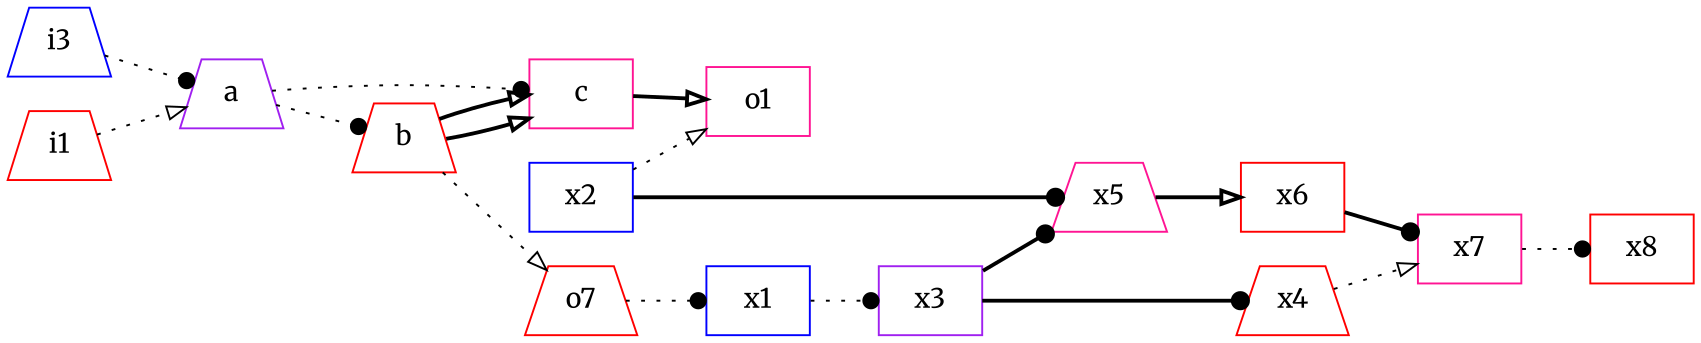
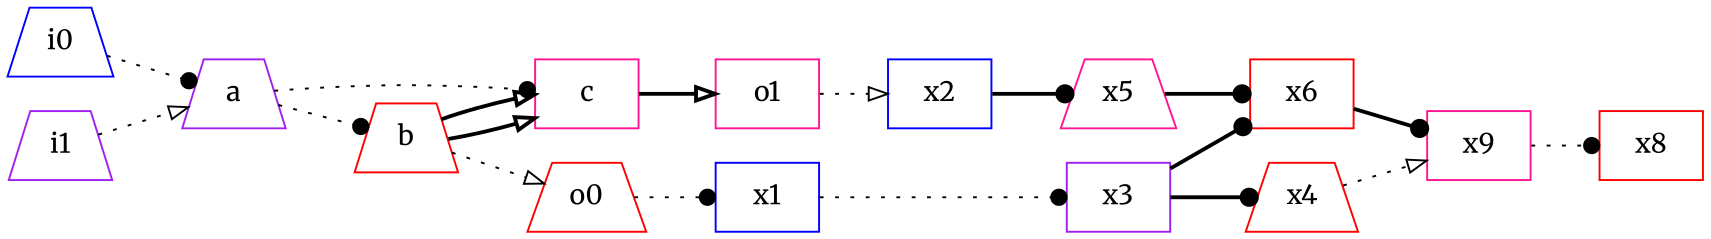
node "i3": label "i3" -> "i0"
node "i1": color red -> purple
edge "x2" -> "o1": reversed
edge "x5" -> "x6": arrowhead onormal -> dot
node "x7": label "x7" -> "x9"
edge "x3" -> "x5": now "x3" -> "x6"
node "o7": label "o7" -> "o0"
